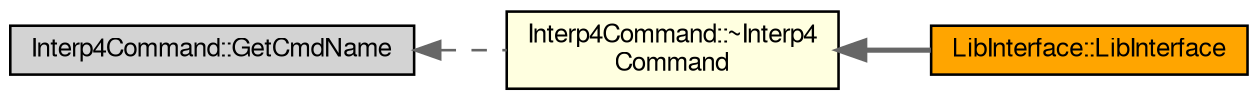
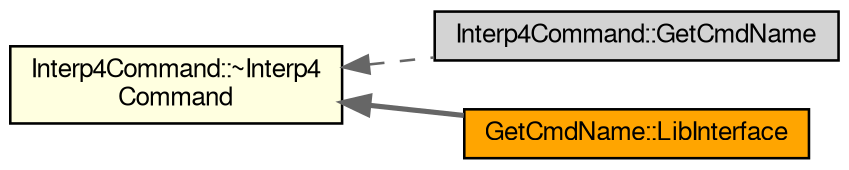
edge "Interp4Command::~Interp4 Command" -> "Interp4Command::GetCmdName": reversed
node "LibInterface::LibInterface": label "LibInterface::LibInterface" -> "GetCmdName::LibInterface"
